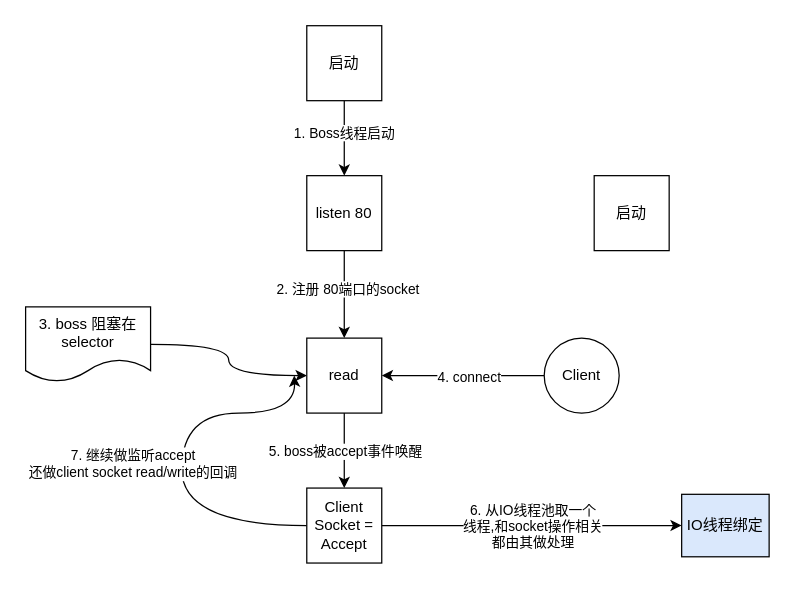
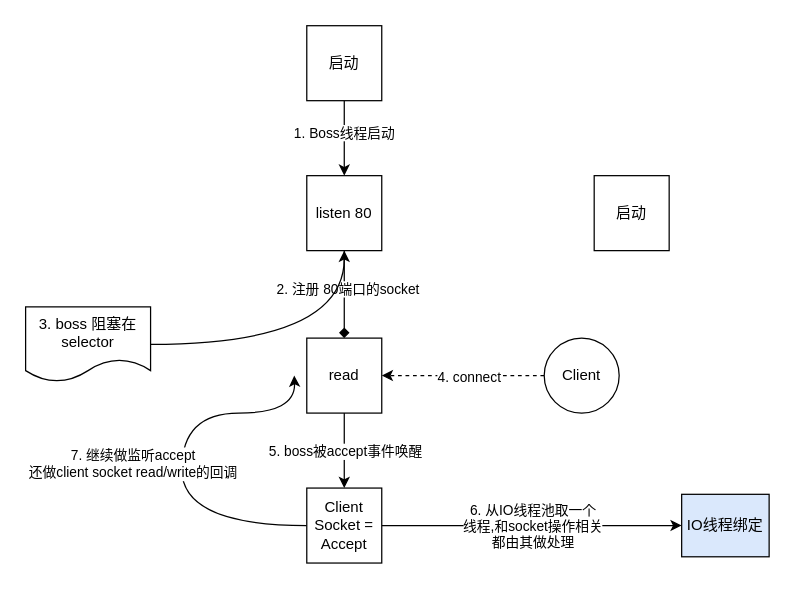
edge "listen 80" -> "read": arrowhead classic -> diamond
edge "3. boss 阻塞在selector" -> "read": now "3. boss 阻塞在selector" -> "listen 80"
edge "Client" -> "read": style solid -> dashed
